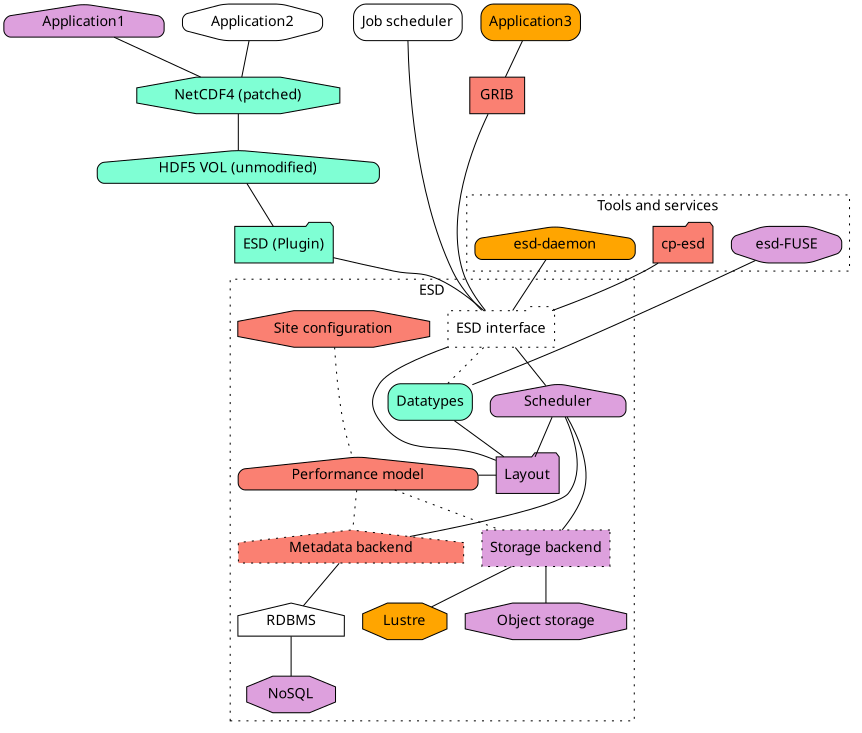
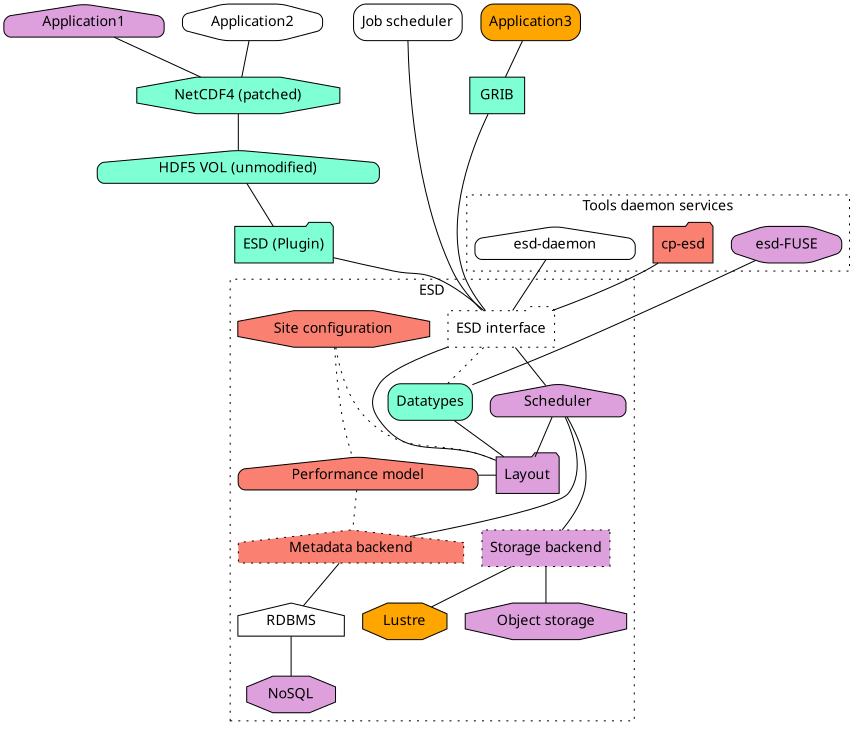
node "GRIB": fillcolor salmon -> aquamarine
cluster "Tools and services": label "Tools and services" -> "Tools daemon services"
node "esd-daemon": fillcolor orange -> white
edge "Site configuration" -- "Layout": added
edge "Performance model" -- "Storage backend": removed
